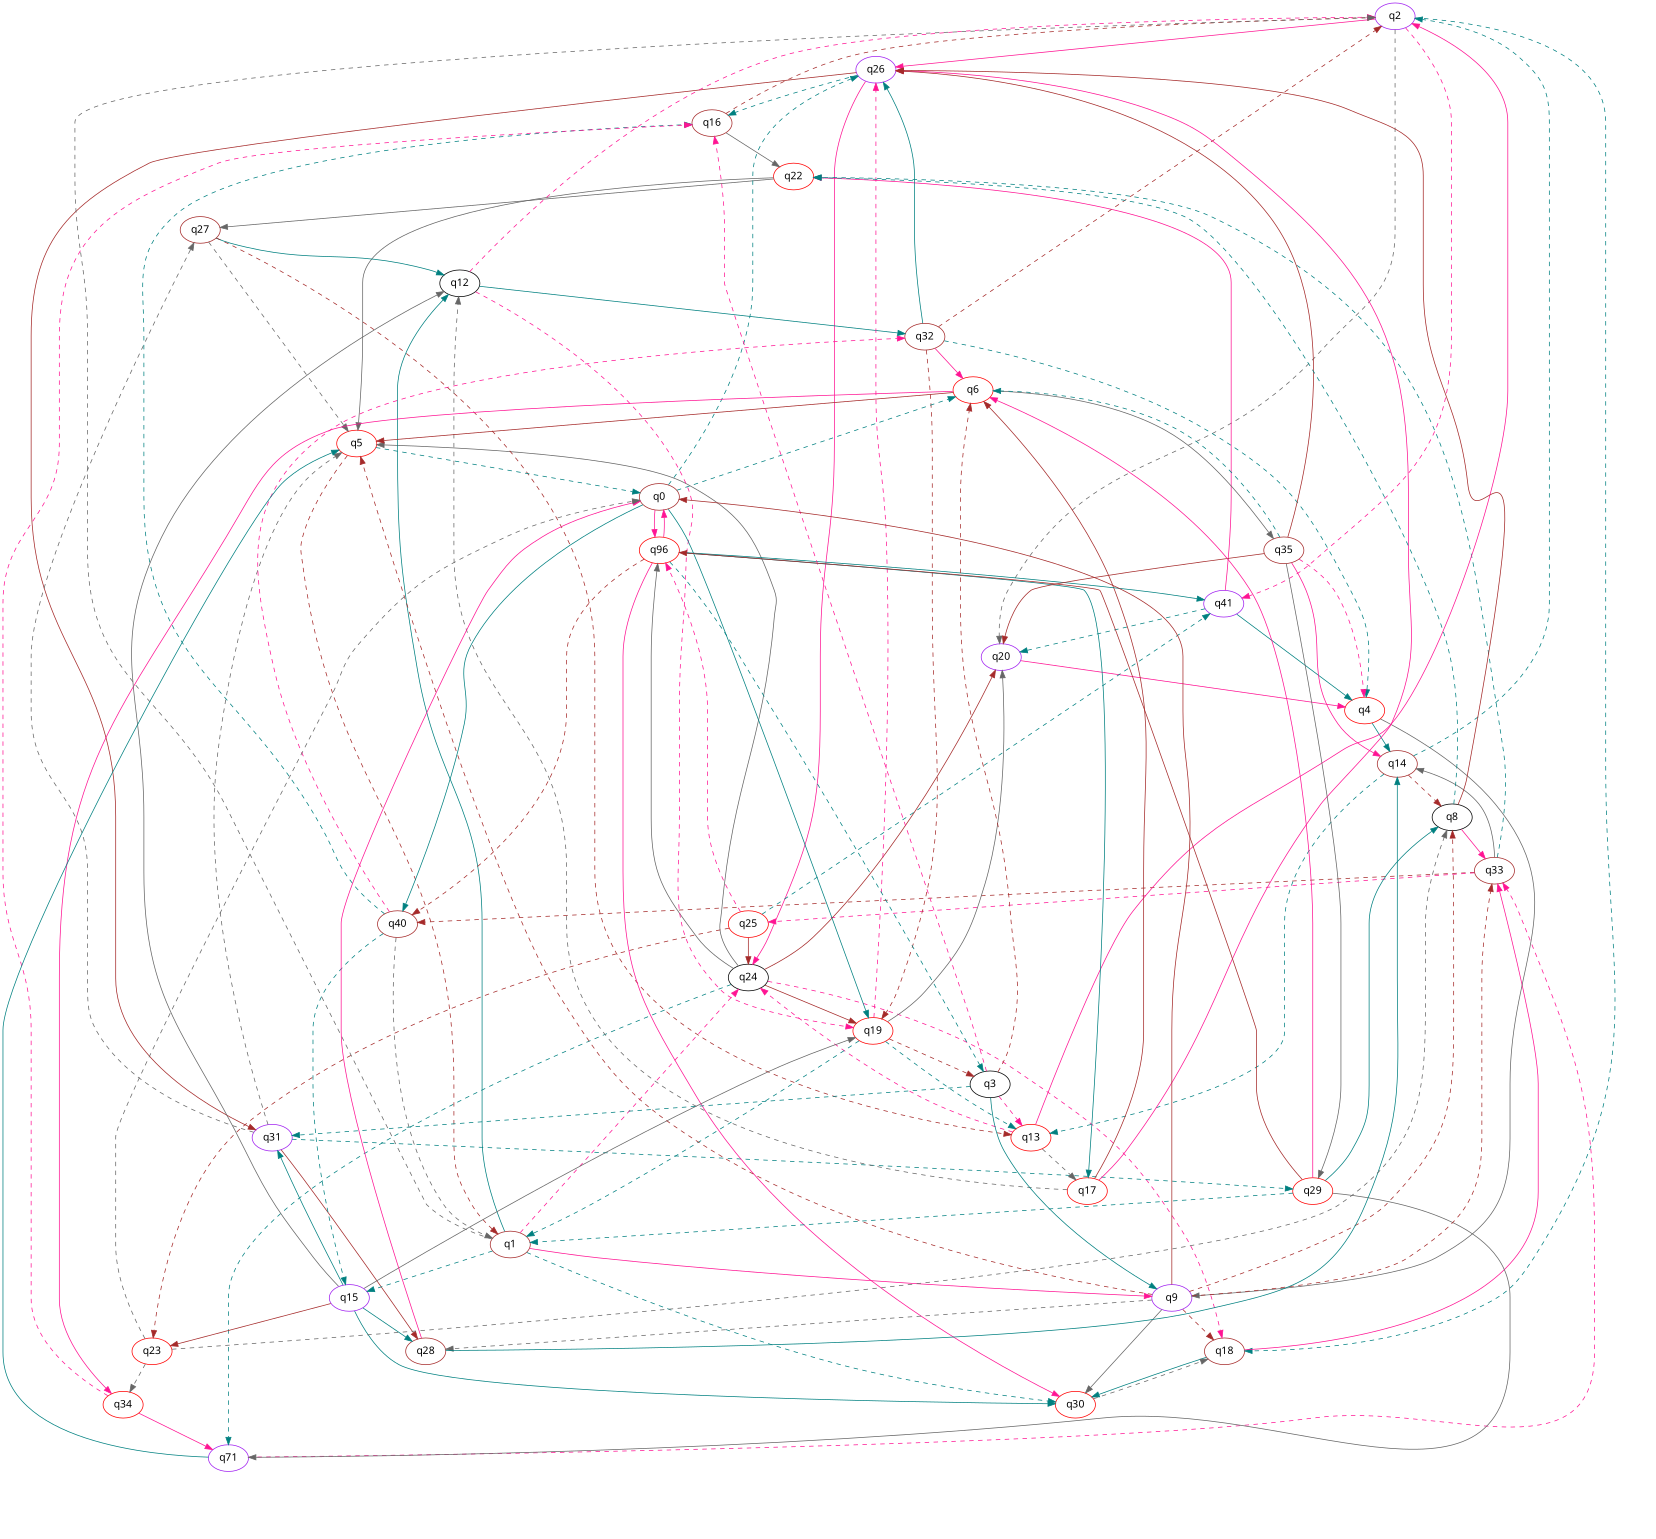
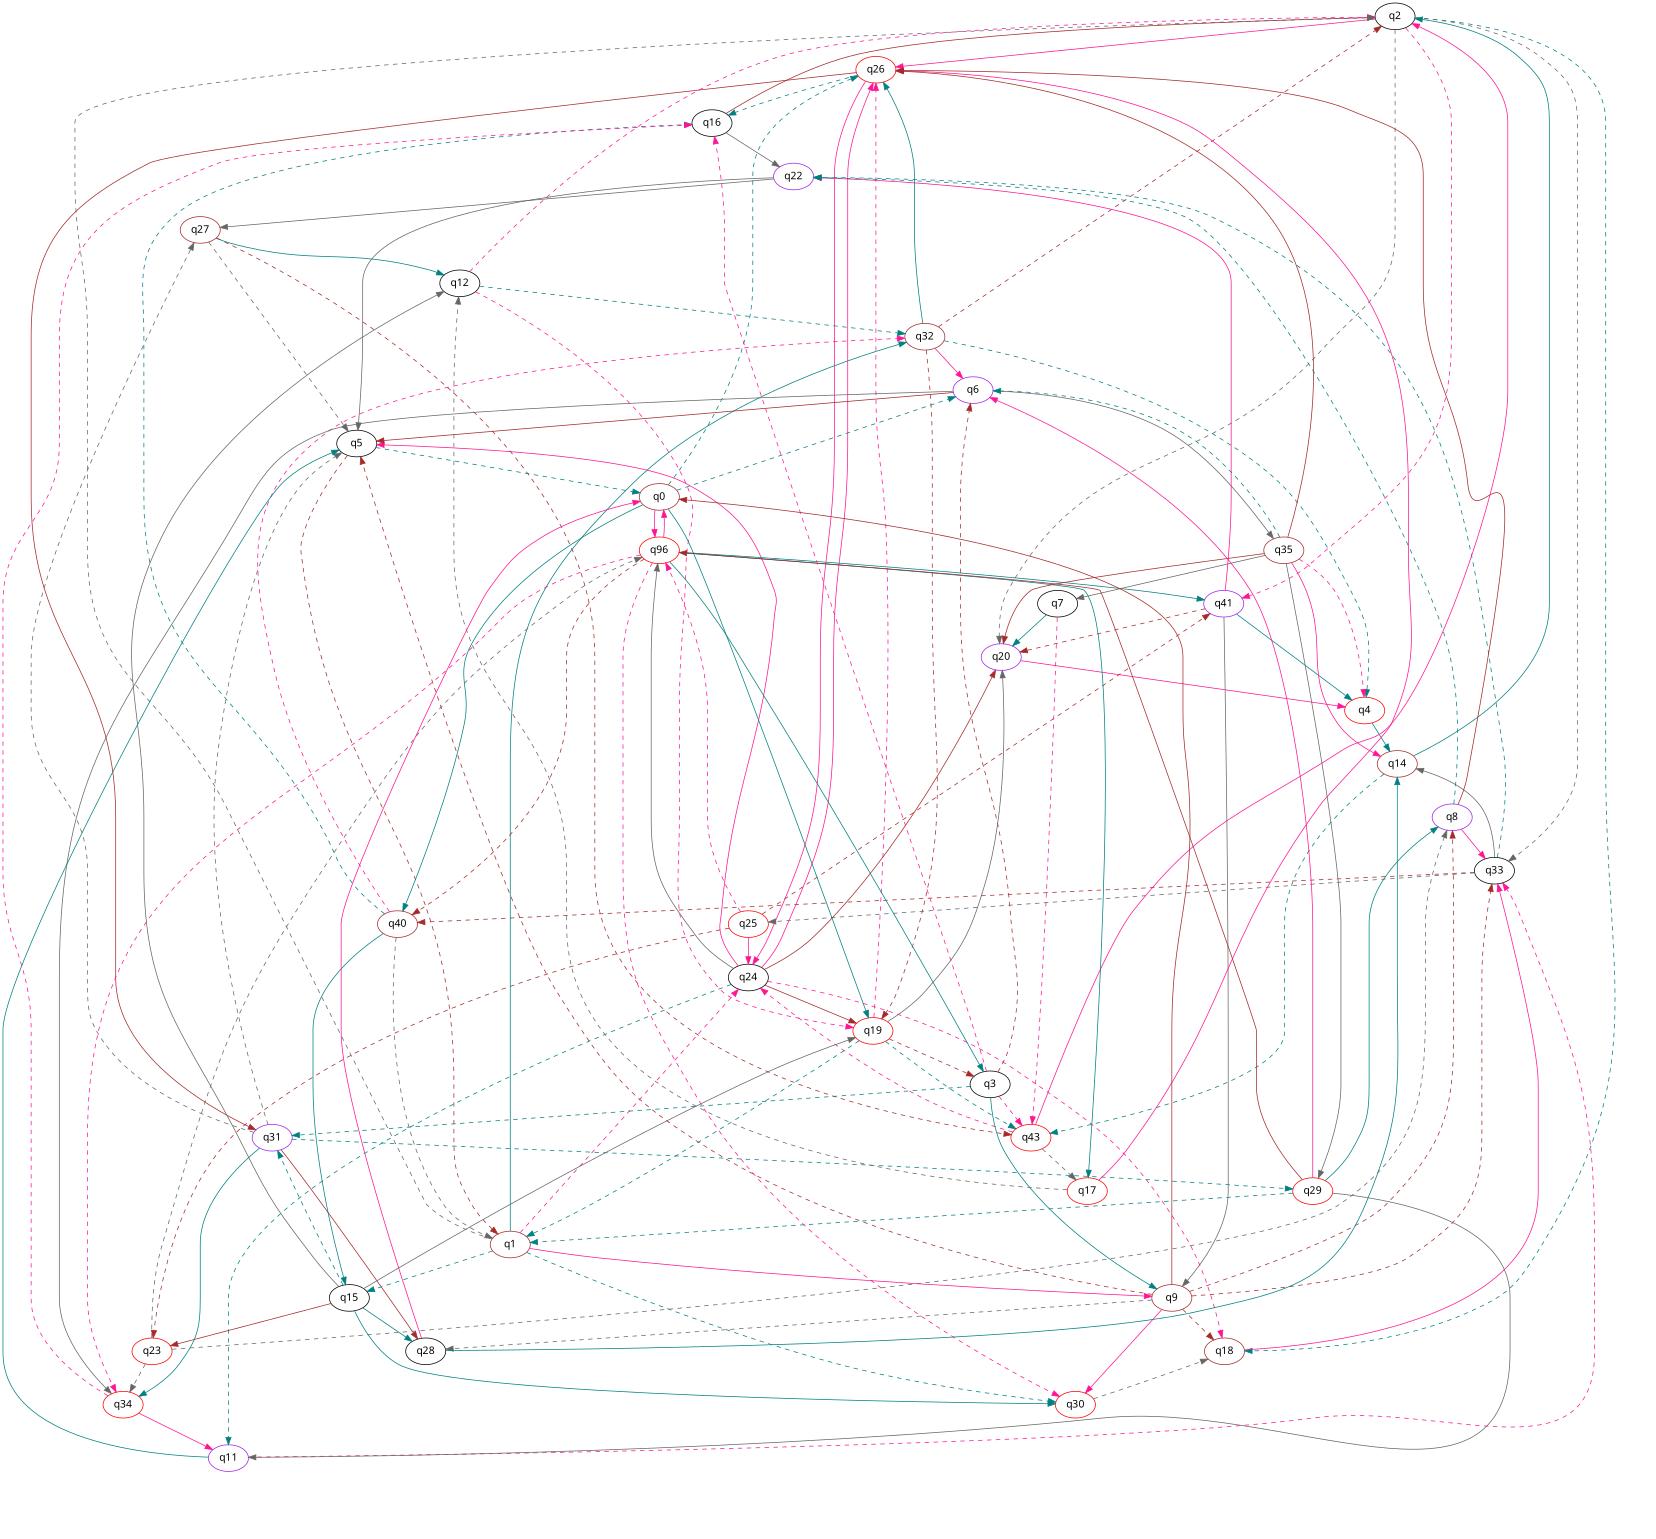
node "q2": color purple -> black
edge "q16" -> "q2": style dashed -> solid
node "q26": color purple -> red
node "q16": color brown -> black
node "q22": color red -> purple
edge "q12" -> "q32": style solid -> dashed
edge "q14" -> "q2": style dashed -> solid
node "q6": color red -> purple
edge "q2" -> "q33": added
node "q5": color red -> black
edge "q24" -> "q26": added
edge "q24" -> "q5": color gray40 -> deeppink
edge "q6" -> "q34": color deeppink -> gray40
node "q7": added
edge "q41" -> "q20": color teal -> brown
edge "q1" -> "q12": now "q1" -> "q32"
edge "q25" -> "q41": color teal -> brown
edge "q17" -> "q6": removed
edge "q14" -> "q8": removed
edge "q96" -> "q3": style dashed -> solid
node "q8": color black -> purple
edge "q23" -> "q0": now "q23" -> "q96"
edge "q96" -> "q34": added
node "q33": color brown -> black
edge "q33" -> "q25": color deeppink -> gray40
edge "q25" -> "q24": color brown -> deeppink
edge "q96" -> "q30": style solid -> dashed
edge "q4" -> "q9": now "q41" -> "q9"
edge "q40" -> "q15": style dashed -> solid
node "q13": label "q13" -> "q43"
edge "q15" -> "q31": style solid -> dashed
edge "q31" -> "q34": added
node "q15": color purple -> black
node "q9": color purple -> brown
edge "q9" -> "q30": color gray40 -> deeppink
node "q28": color brown -> black
edge "q18" -> "q30": removed
node "q71": label "q71" -> "q11"
